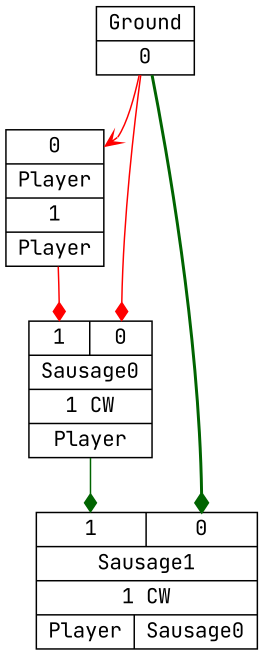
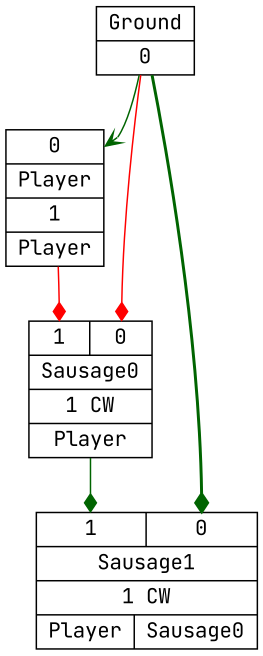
edge "Ground" -> "0": color red -> darkgreen
